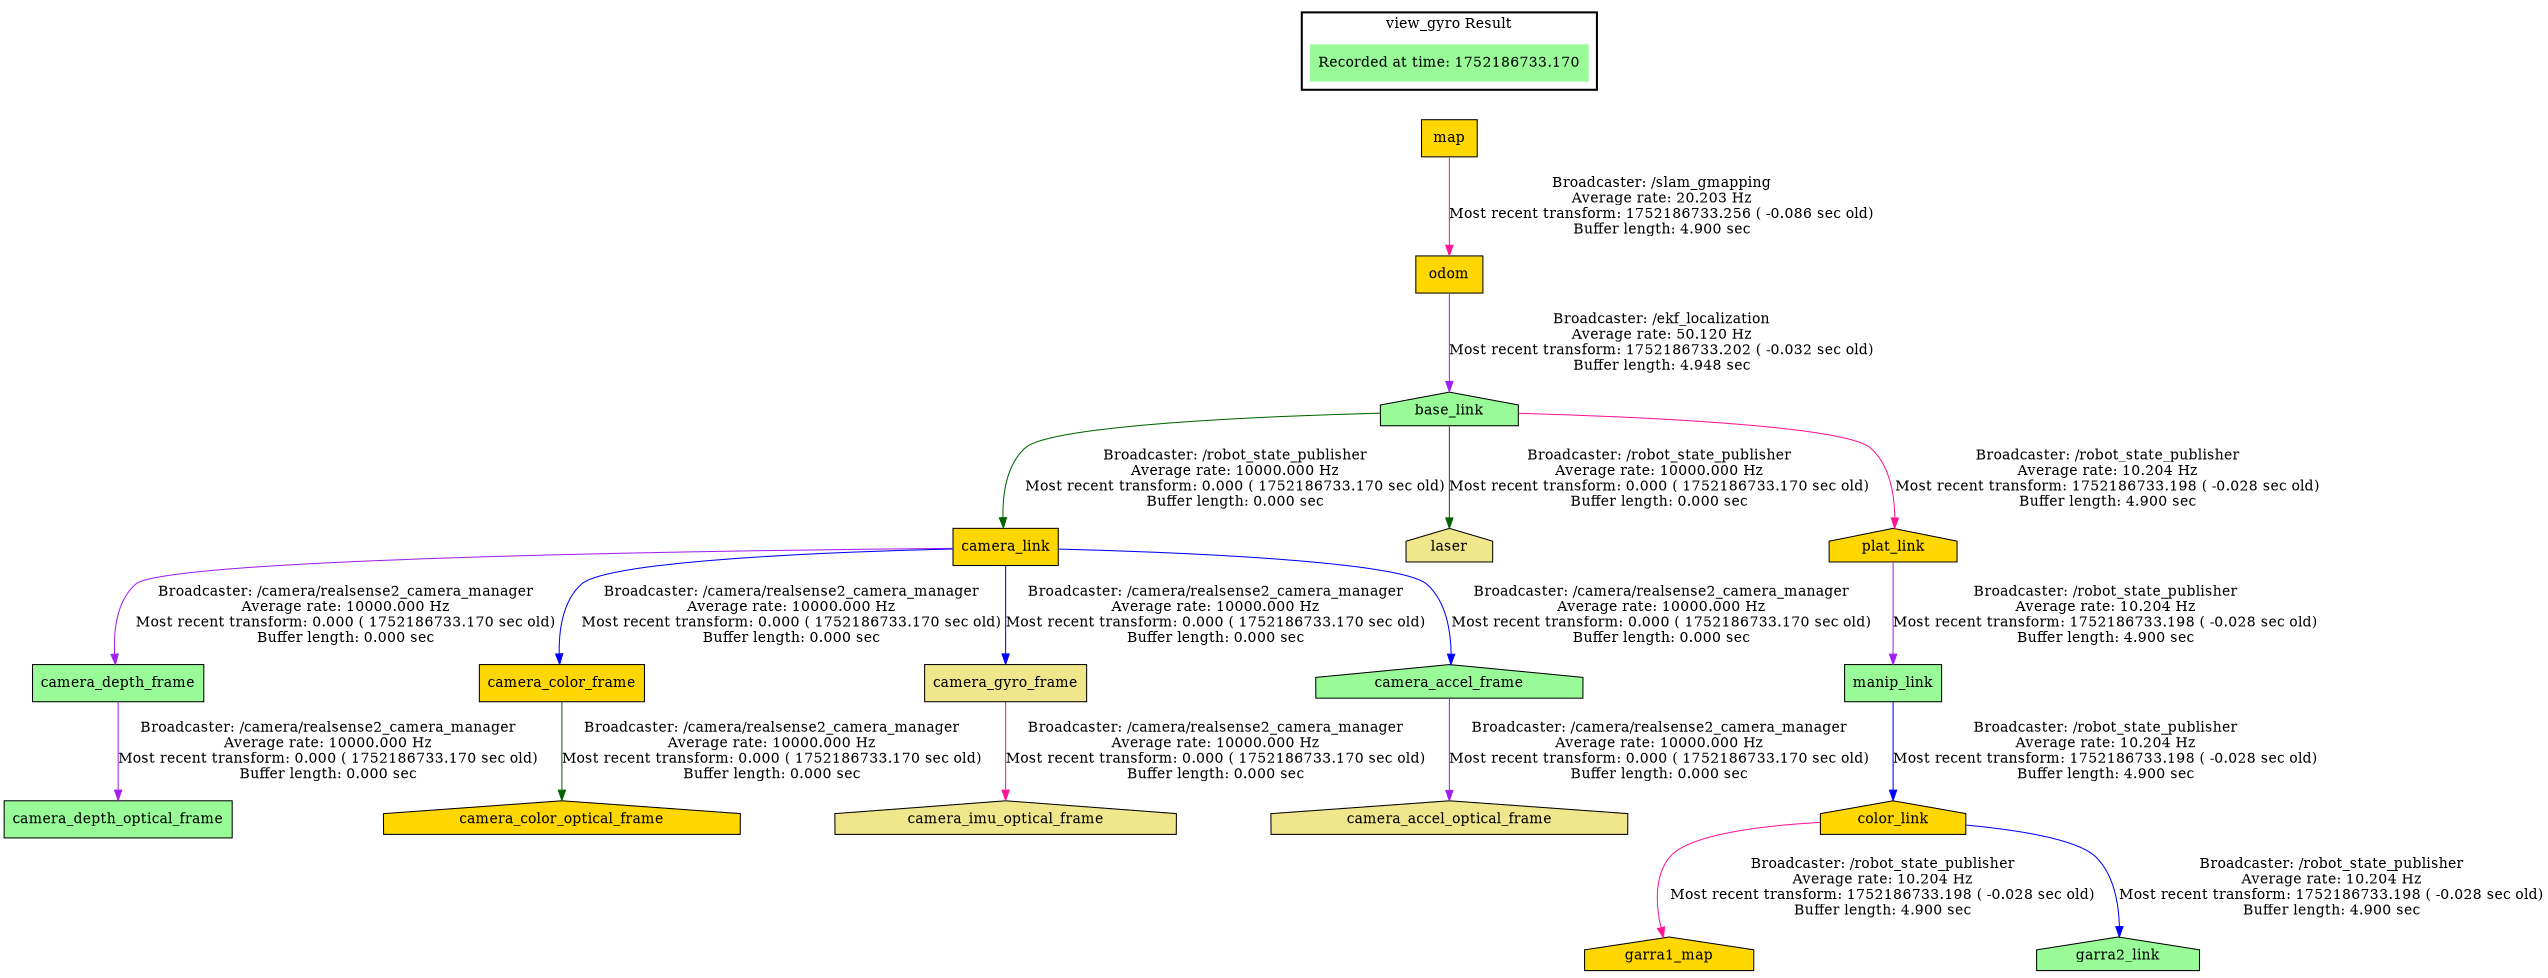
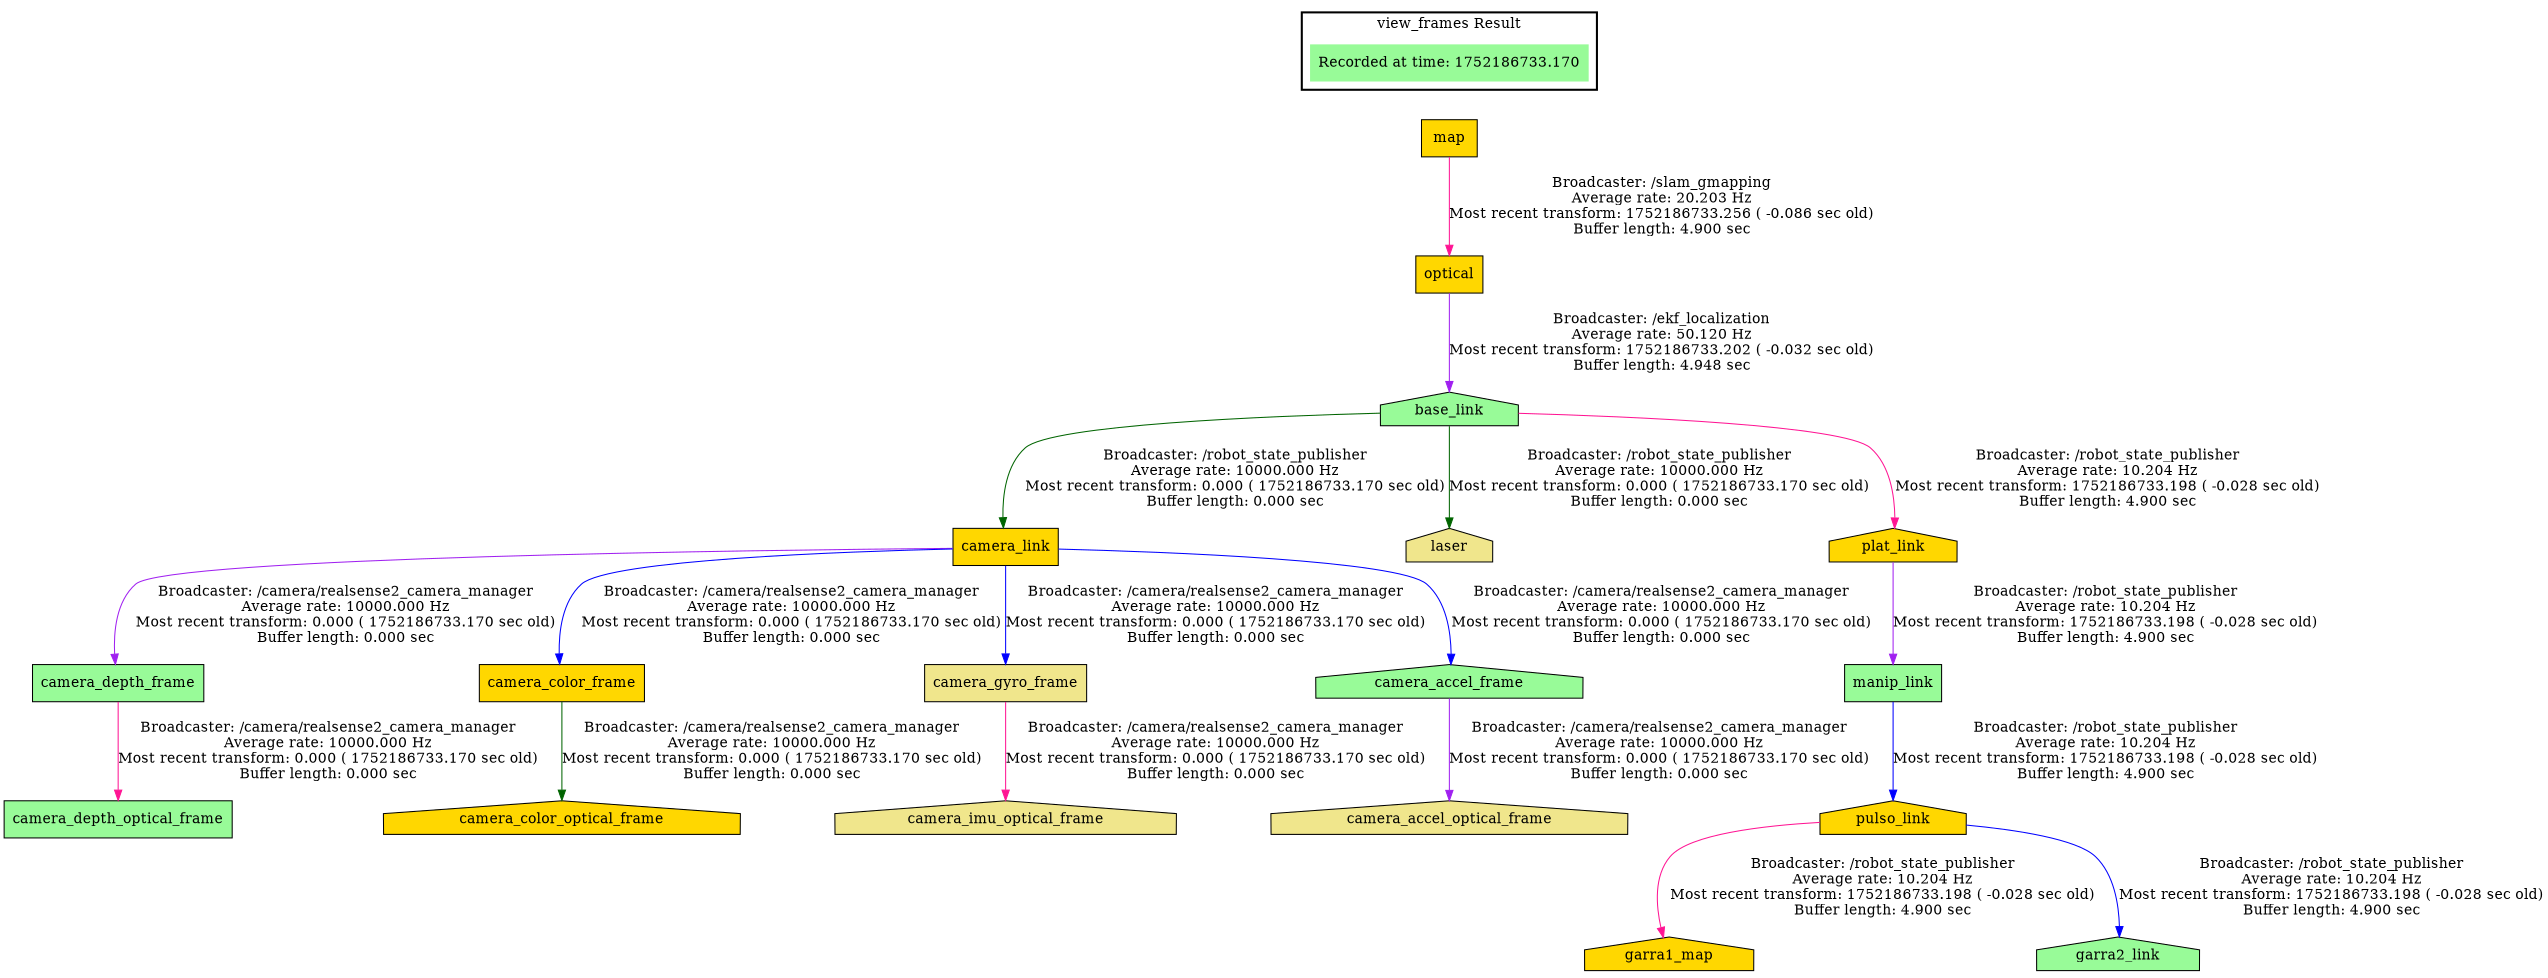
cluster "view_gyro Result": label "view_gyro Result" -> "view_frames Result"
node "odom": label "odom" -> "optical"
edge "camera_depth_frame" -> "camera_depth_optical_frame": color purple -> deeppink
node "color_link": label "color_link" -> "pulso_link"
